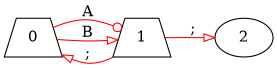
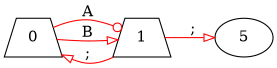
node "2": label "2" -> "5"
